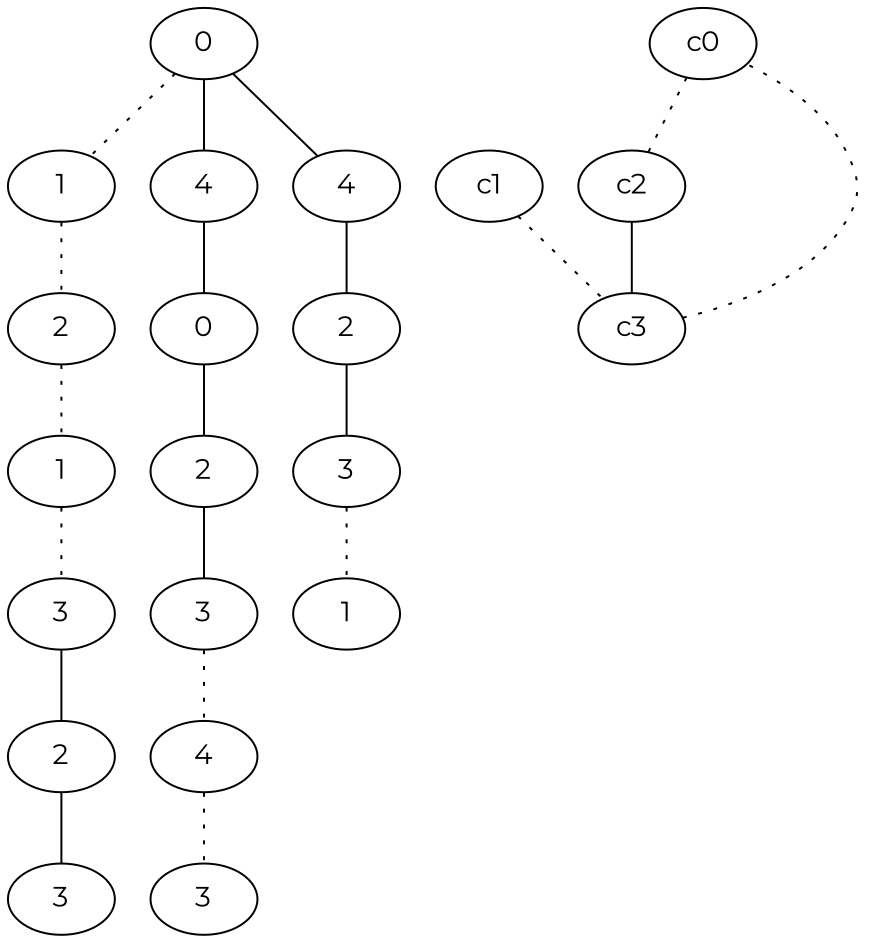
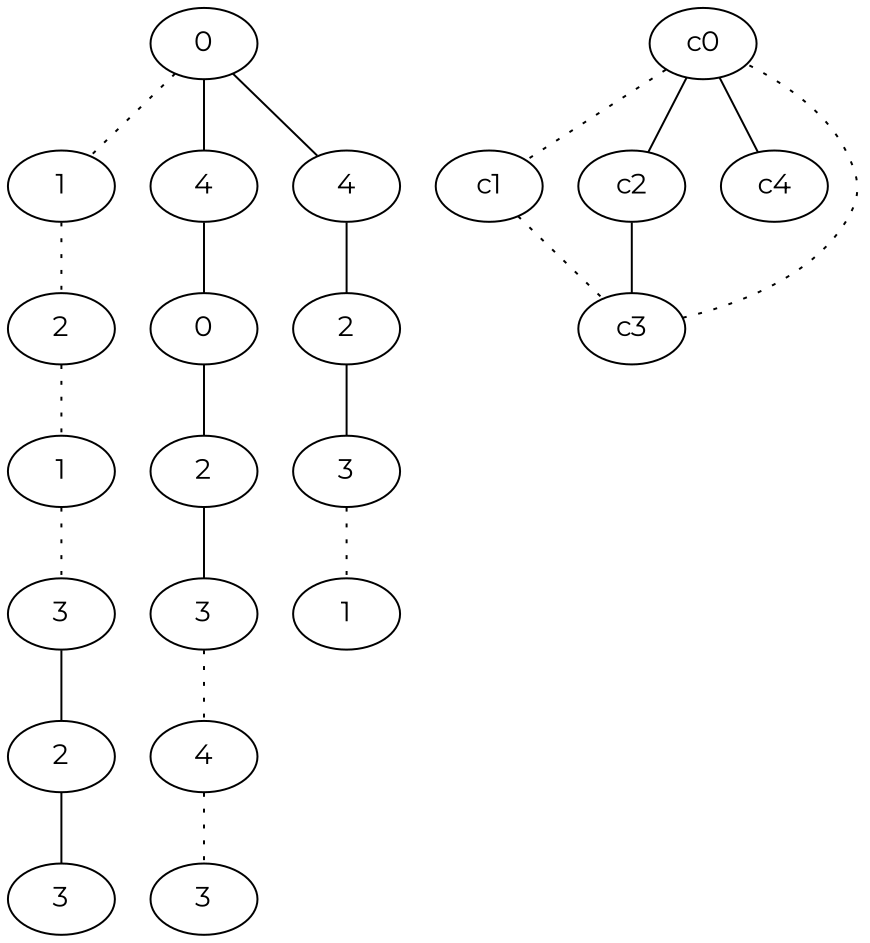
edge "c0" -- "c1": added
edge "c0" -- "c2": style dotted -> solid
node "c4": added
